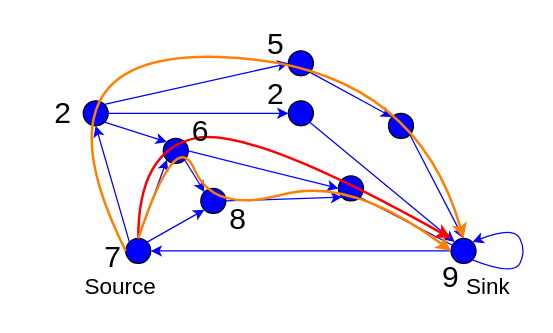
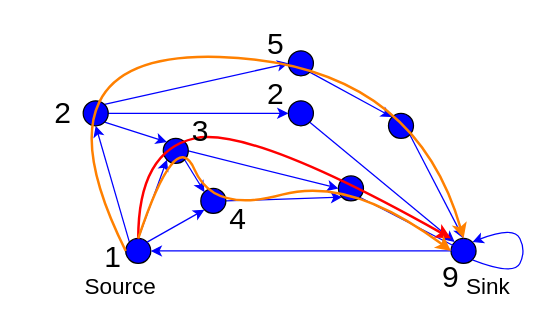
node "6": label "6" -> "3"
node "8": label "8" -> "4"
node "7": label "7" -> "1"
